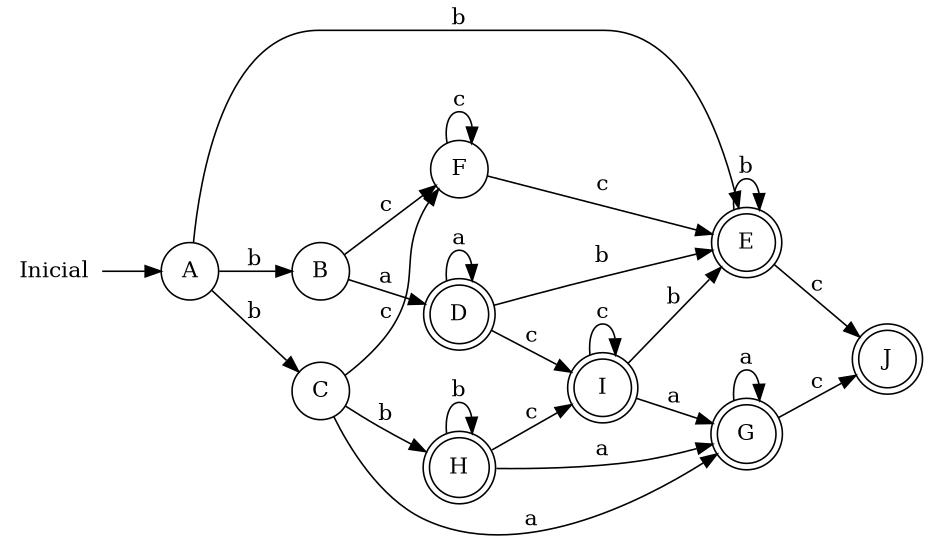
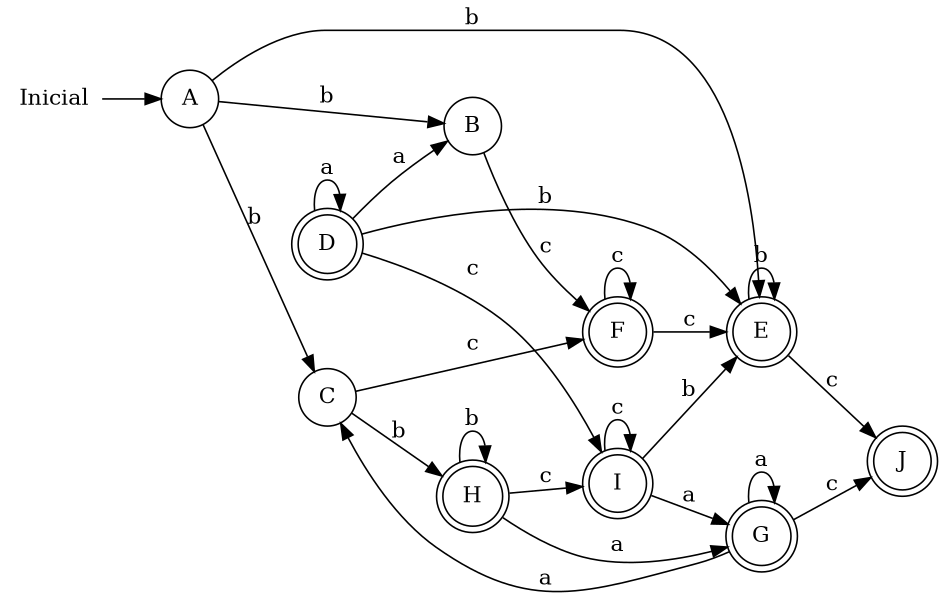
node "F": shape circle -> doublecircle
edge "B" -> "D": reversed
edge "C" -> "G": reversed
